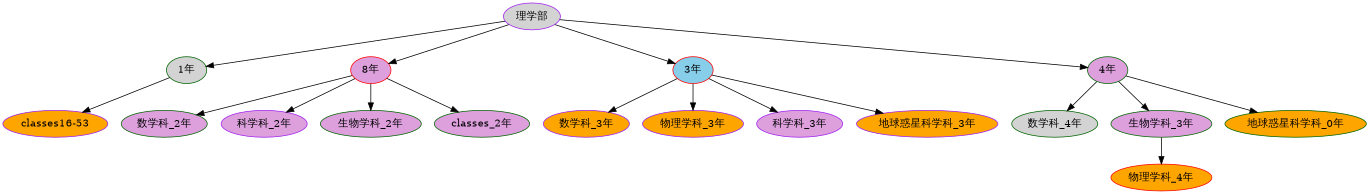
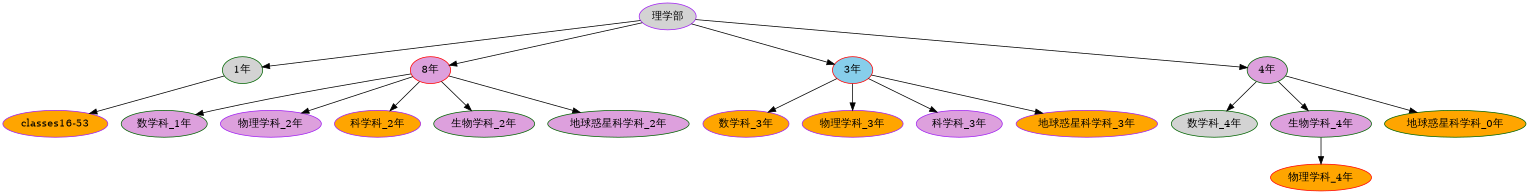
node "数学科_2年": label "数学科_2年" -> "数学科_1年"
node "科学科_2年": fillcolor plum -> orange
node "物理学科_2年": added
node "classes_2年": label "classes_2年" -> "地球惑星科学科_2年"
node "生物学科_3年": label "生物学科_3年" -> "生物学科_4年"
